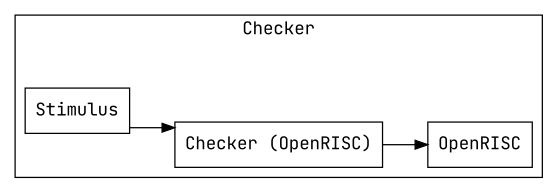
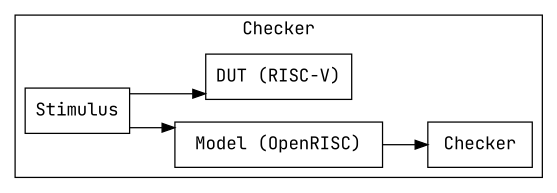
node "DUT (RISC-V)": added
node "Checker (OpenRISC)": label "Checker (OpenRISC)" -> "Model (OpenRISC)"
node "OpenRISC": label "OpenRISC" -> "Checker"
